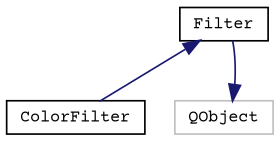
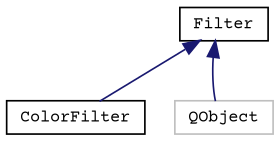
edge "Filter" -> "QObject": reversed
